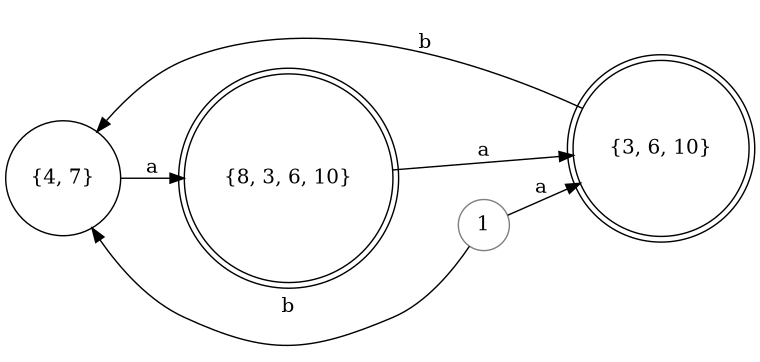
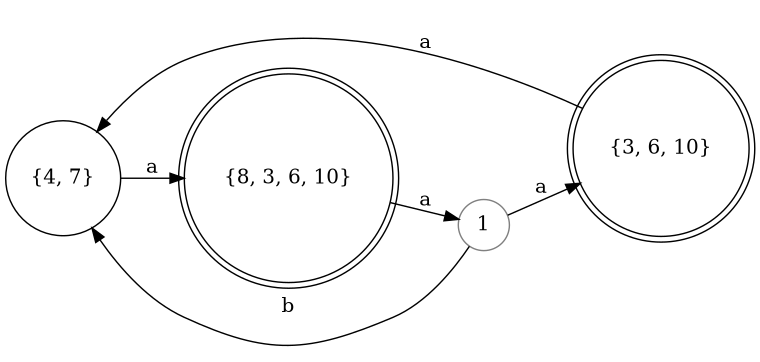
edge "{3, 6, 10}" -> "{4, 7}": label "b" -> "a"
edge "{8, 3, 6, 10}" -> "{3, 6, 10}": now "{8, 3, 6, 10}" -> "1"
